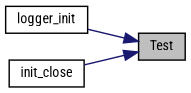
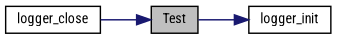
edge "logger_init" -> "Test": reversed
node "init_close": label "init_close" -> "logger_close"
